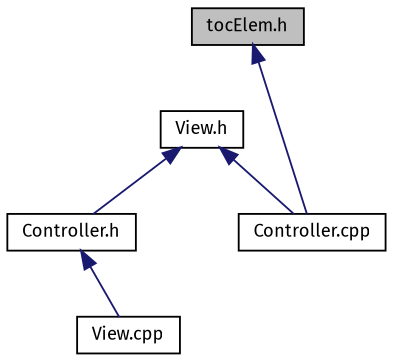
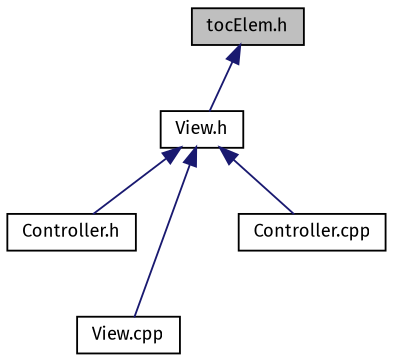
edge "Controller.cpp" -> "tocElem.h": now "View.h" -> "tocElem.h"
edge "View.cpp" -> "Controller.h": now "View.cpp" -> "View.h"
